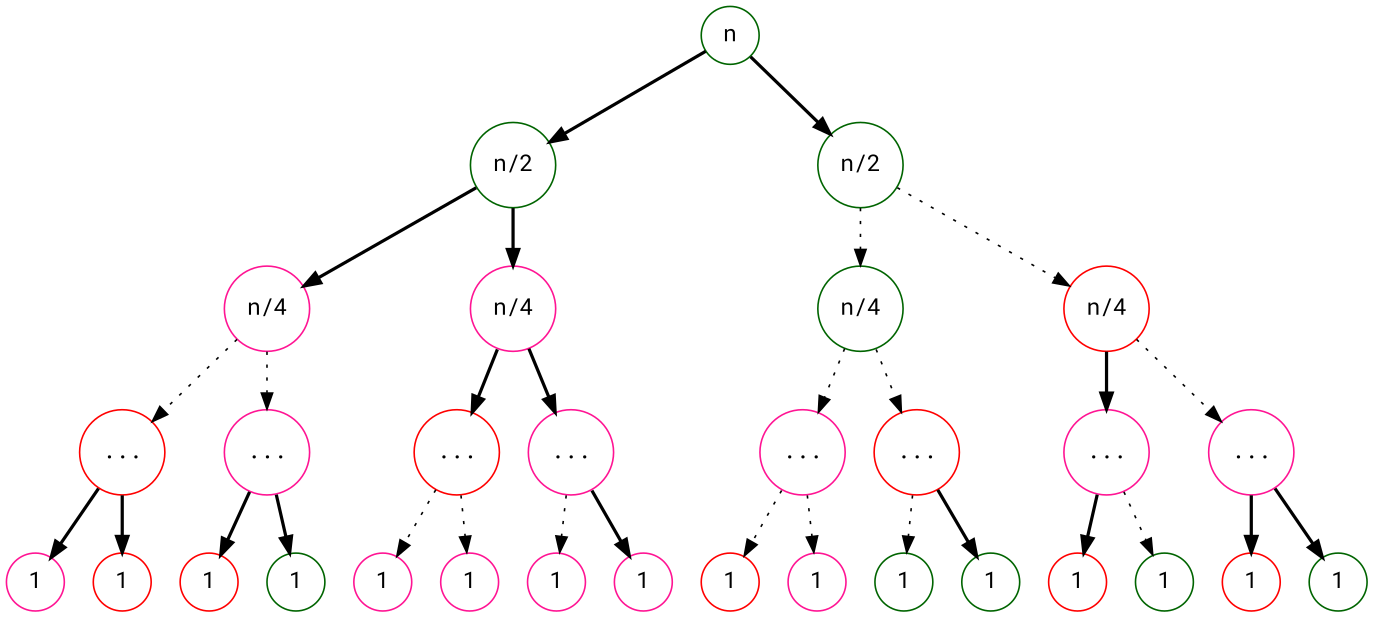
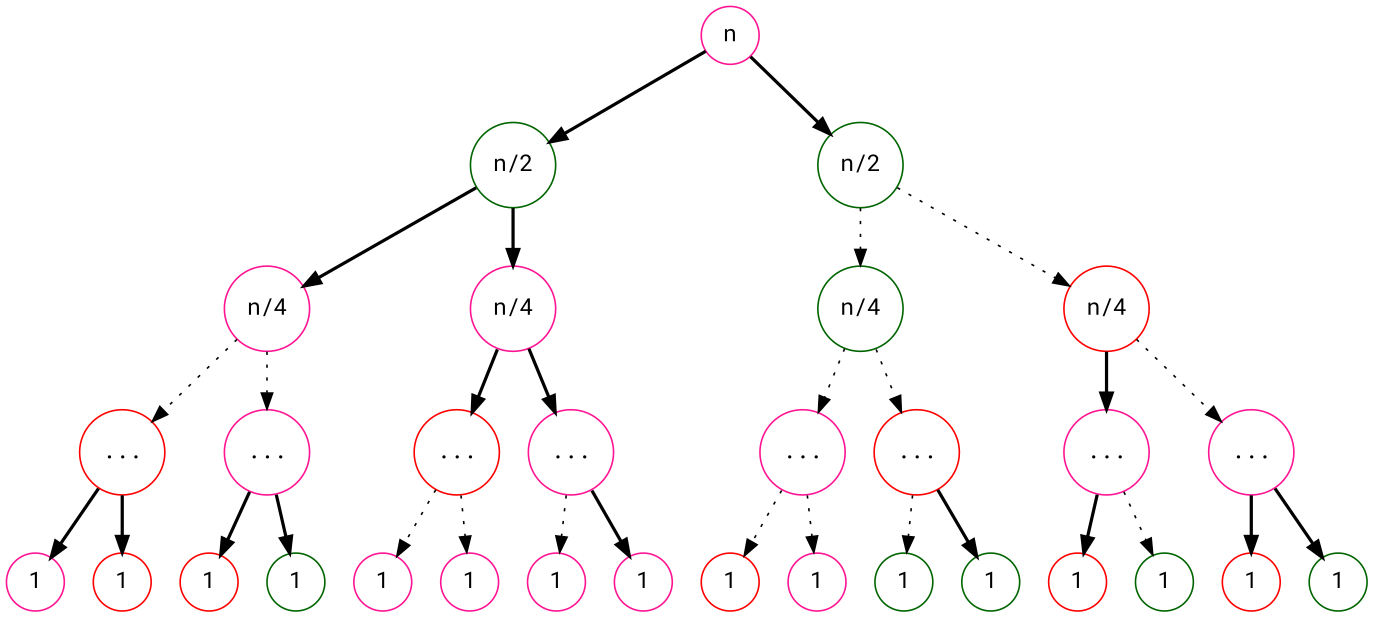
node "n": color darkgreen -> deeppink
